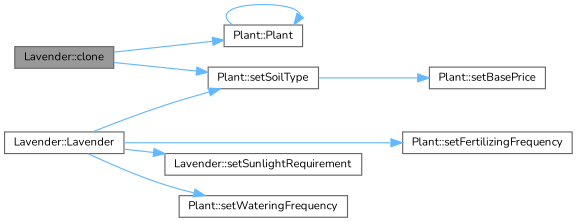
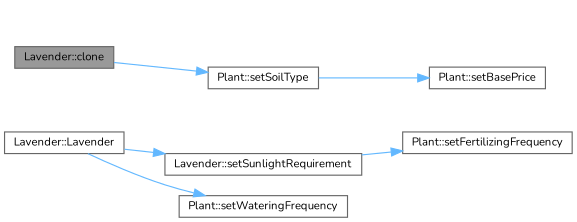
node "Plant::Plant": removed
edge "Lavender::Lavender" -> "Plant::setSoilType": removed
edge "Lavender::Lavender" -> "Plant::setFertilizingFrequency": now "Lavender::setSunlightRequirement" -> "Plant::setFertilizingFrequency"
